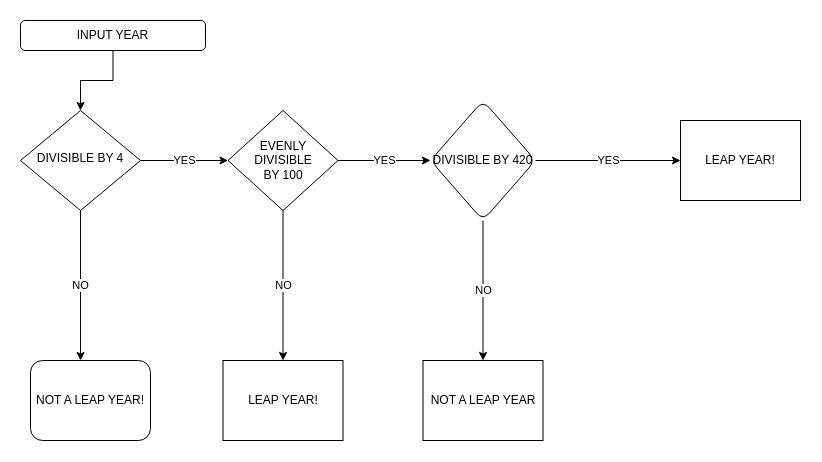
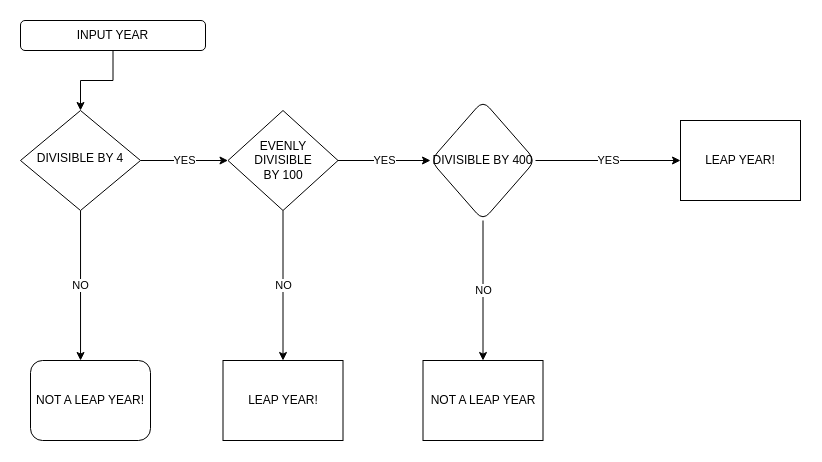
node "DIVISIBLE BY 420": label "DIVISIBLE BY 420" -> "DIVISIBLE BY 400"
